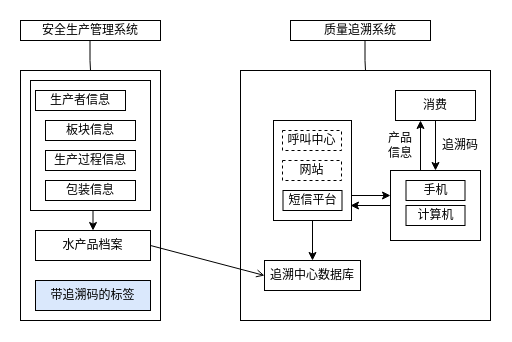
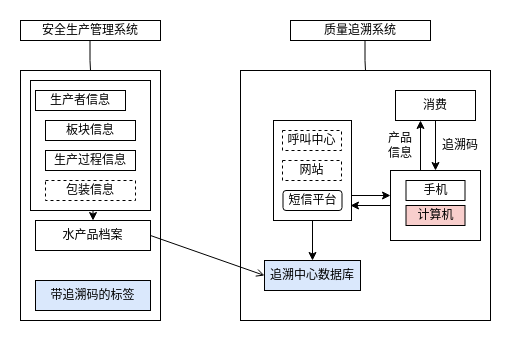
node "包装信息": style solid -> dashed
node "短信平台": shape rectangle -> rounded rectangle
node "计算机": fillcolor #ffffff -> #f8cecc
node "水产品档案": moved (93, 246) -> (93, 236)
node "追溯中心数据库": fillcolor #ffffff -> #dae8fc
